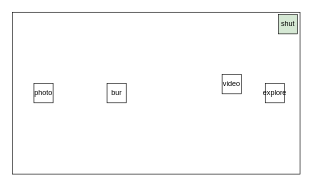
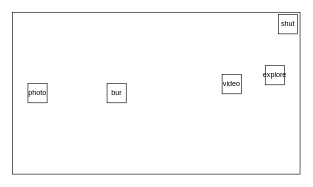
node "shut": fillcolor #d5e8d4 -> #ffffff
node "photo": moved (44, 93) -> (38, 93)
node "explore": moved (275, 93) -> (275, 75)
